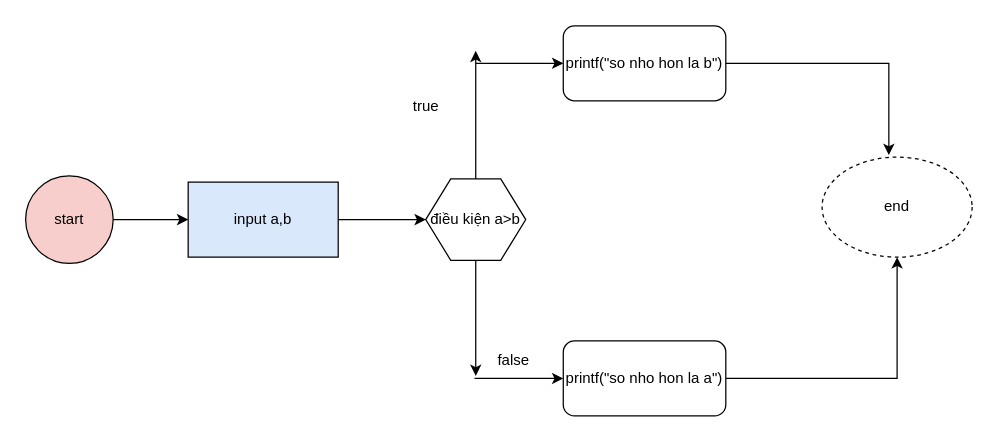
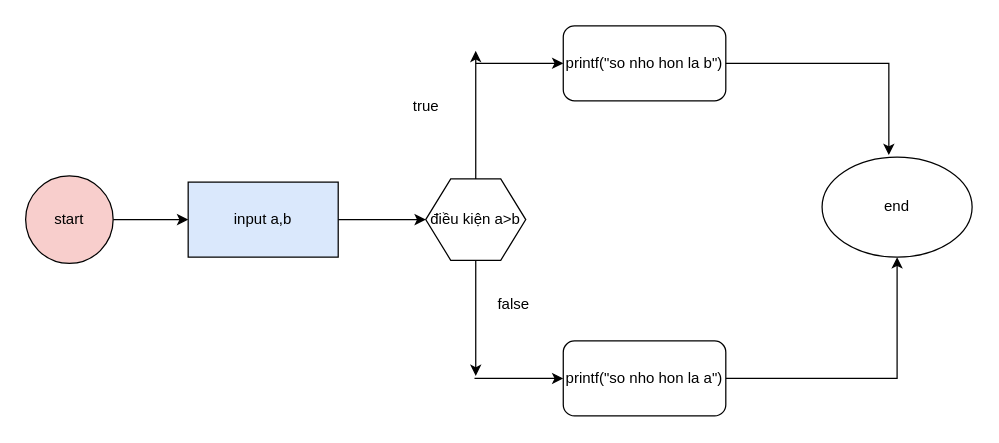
node "end": style dashed -> solid
node "false": moved (513, 361) -> (513, 304)
